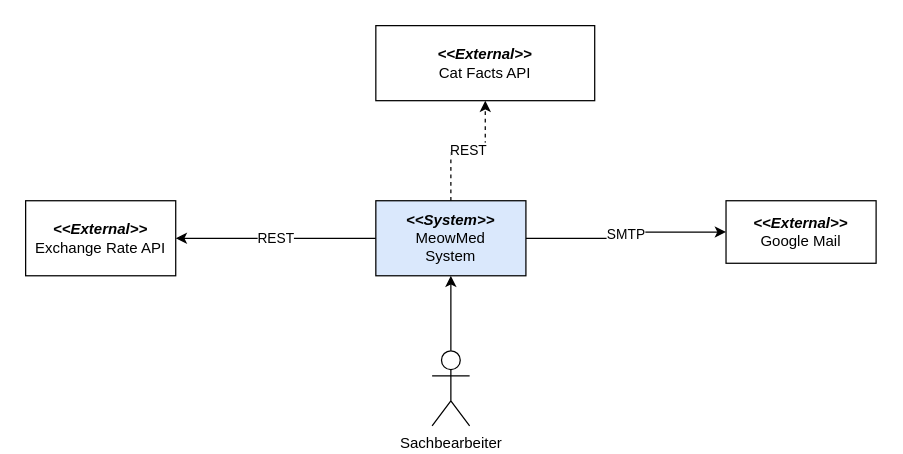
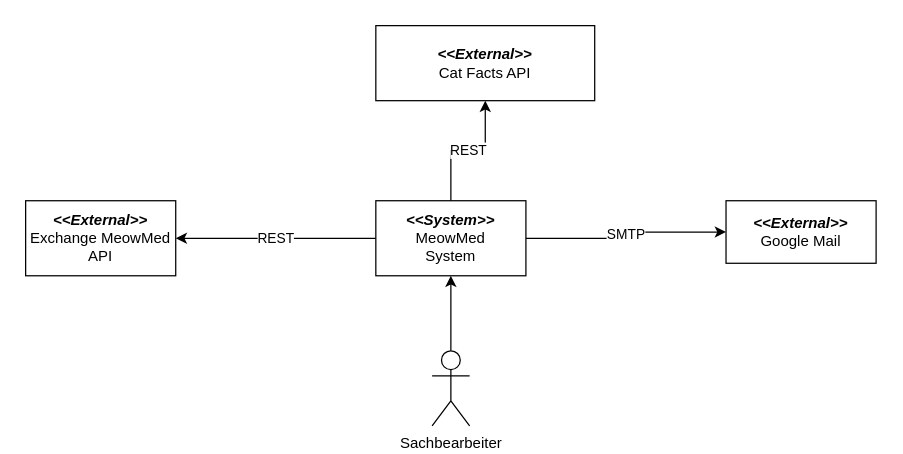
edge "<<System>> MeowMed System" -> "<<External>> Cat Facts API": style dashed -> solid
node "<<External>> Exchange Rate API": label "<<External>> Exchange Rate API" -> "<<External>> Exchange MeowMed API"
node "<<System>> MeowMed System": fillcolor #dae8fc -> #ffffff
